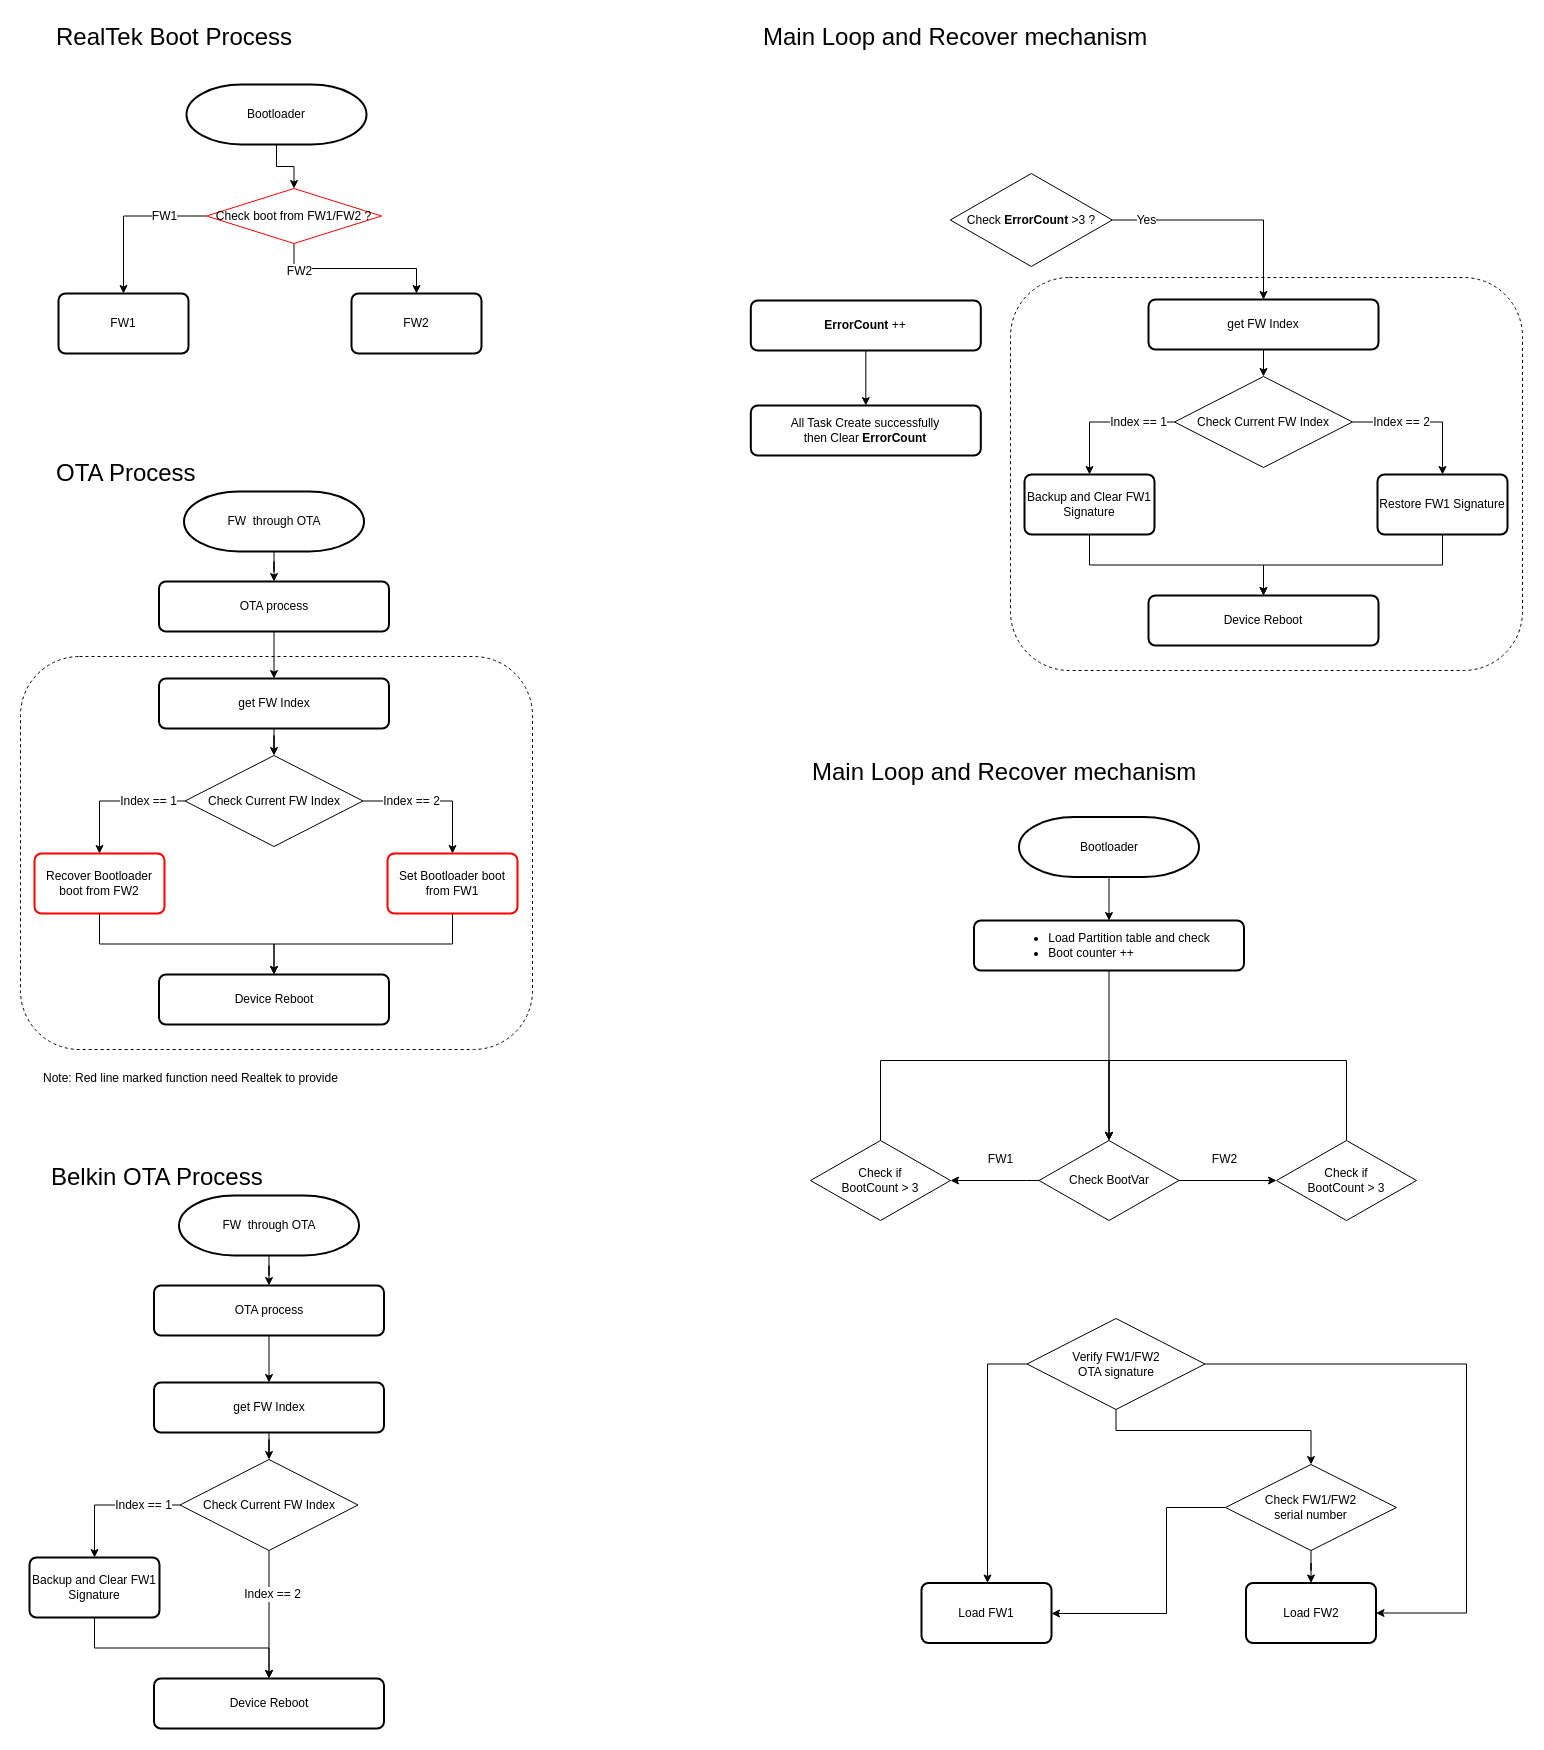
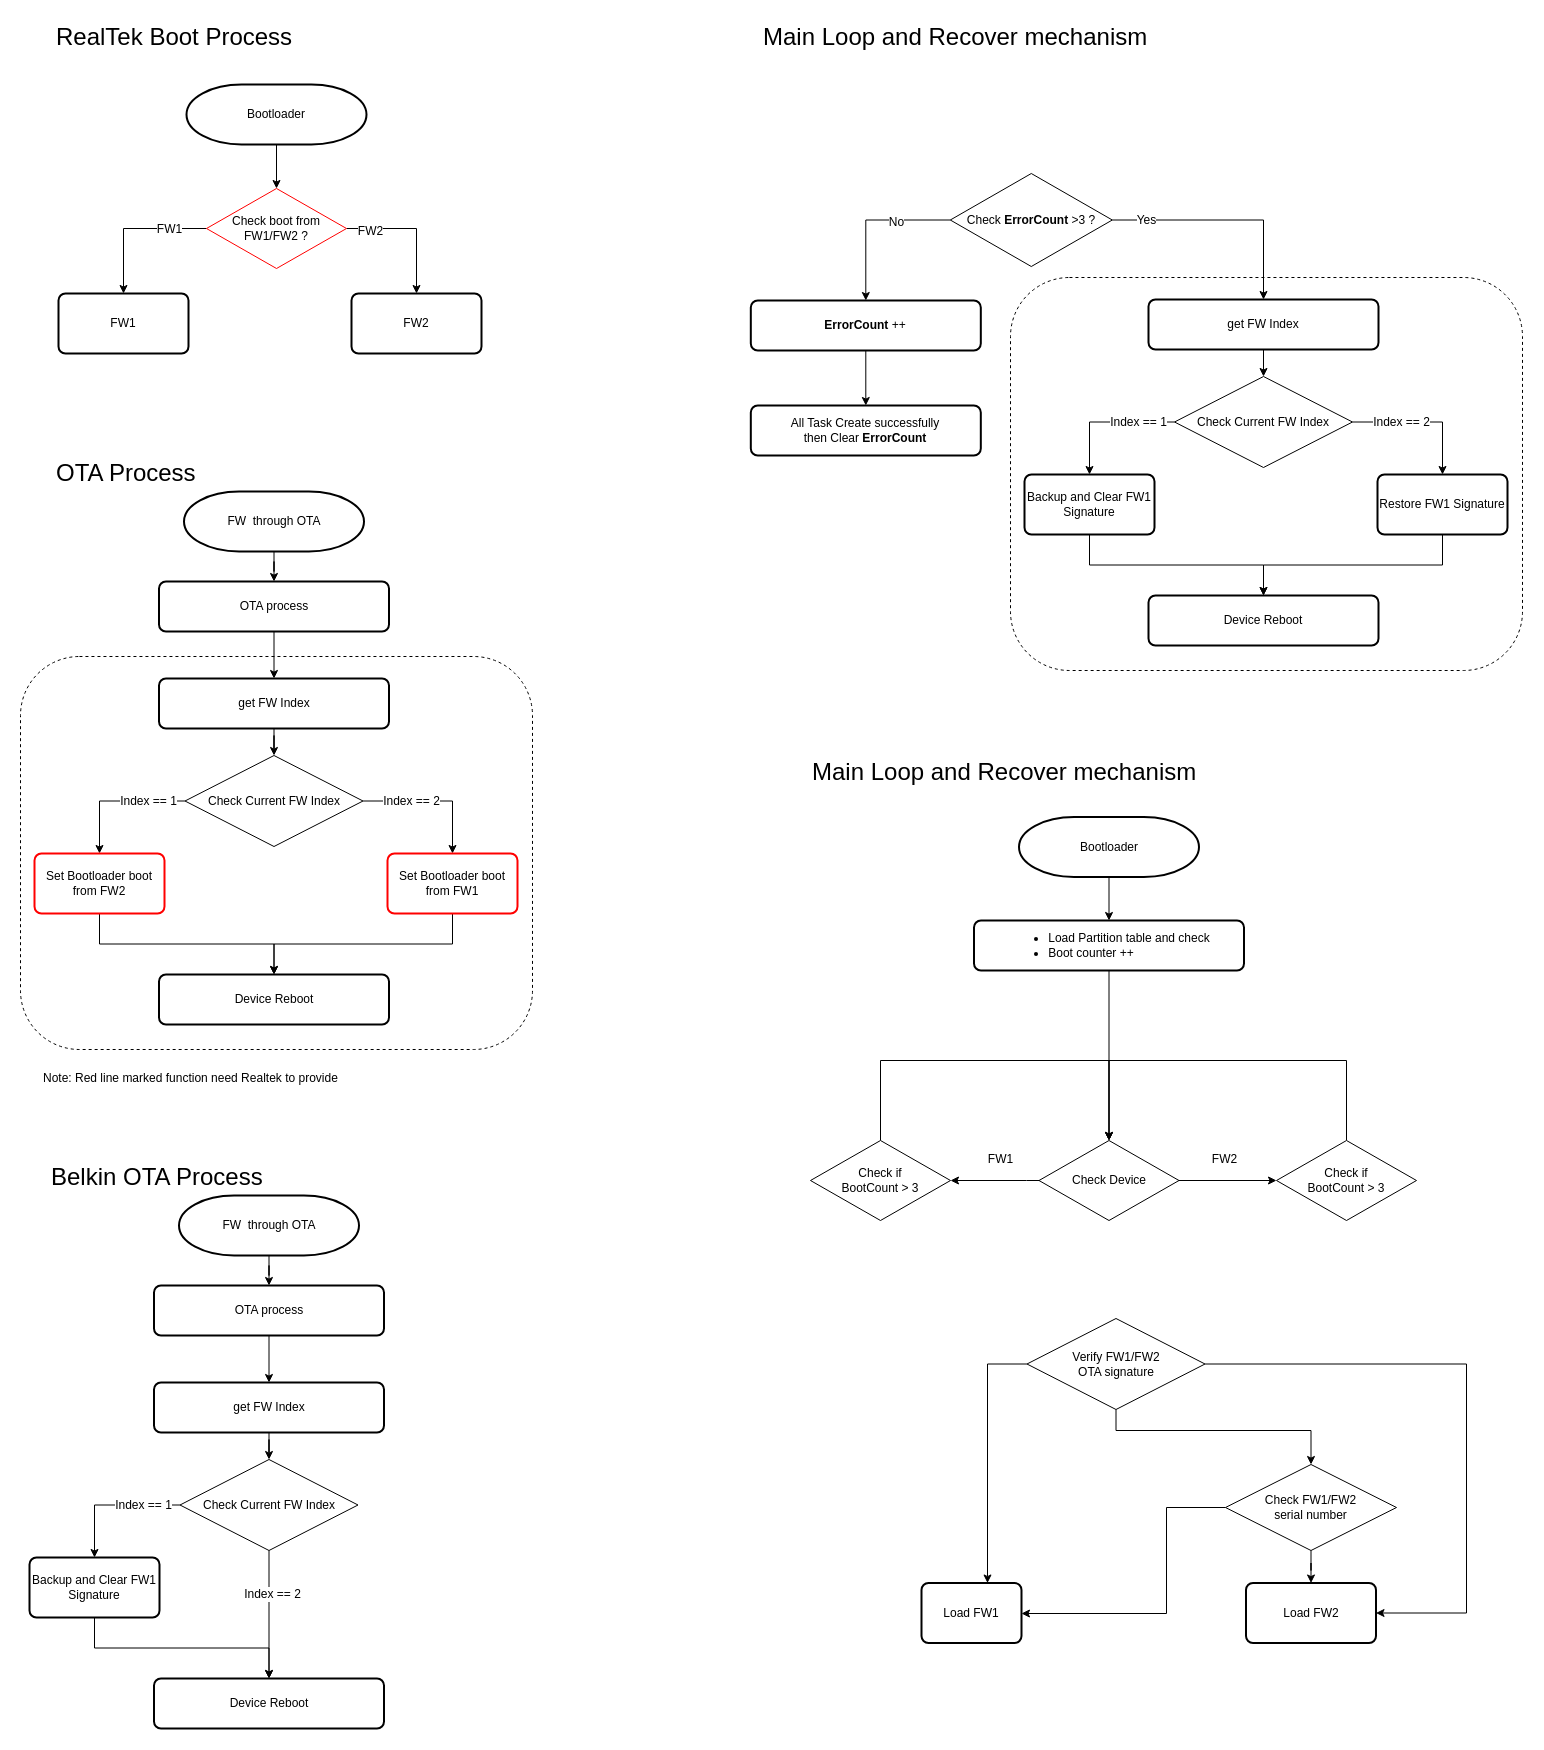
node "Check boot from FW1/FW2 ?": size 175x55 -> 140x80
edge "Check ErrorCount >3 ?" -> "ErrorCount ++": added, labels "No", "No"
node "Recover Bootloader boot from FW2": label "Recover Bootloader boot from FW2" -> "Set Bootloader boot from FW2"
node "Check BootVar": label "Check BootVar" -> "Check Device"
node "Load FW1": size 130x60 -> 100x60
